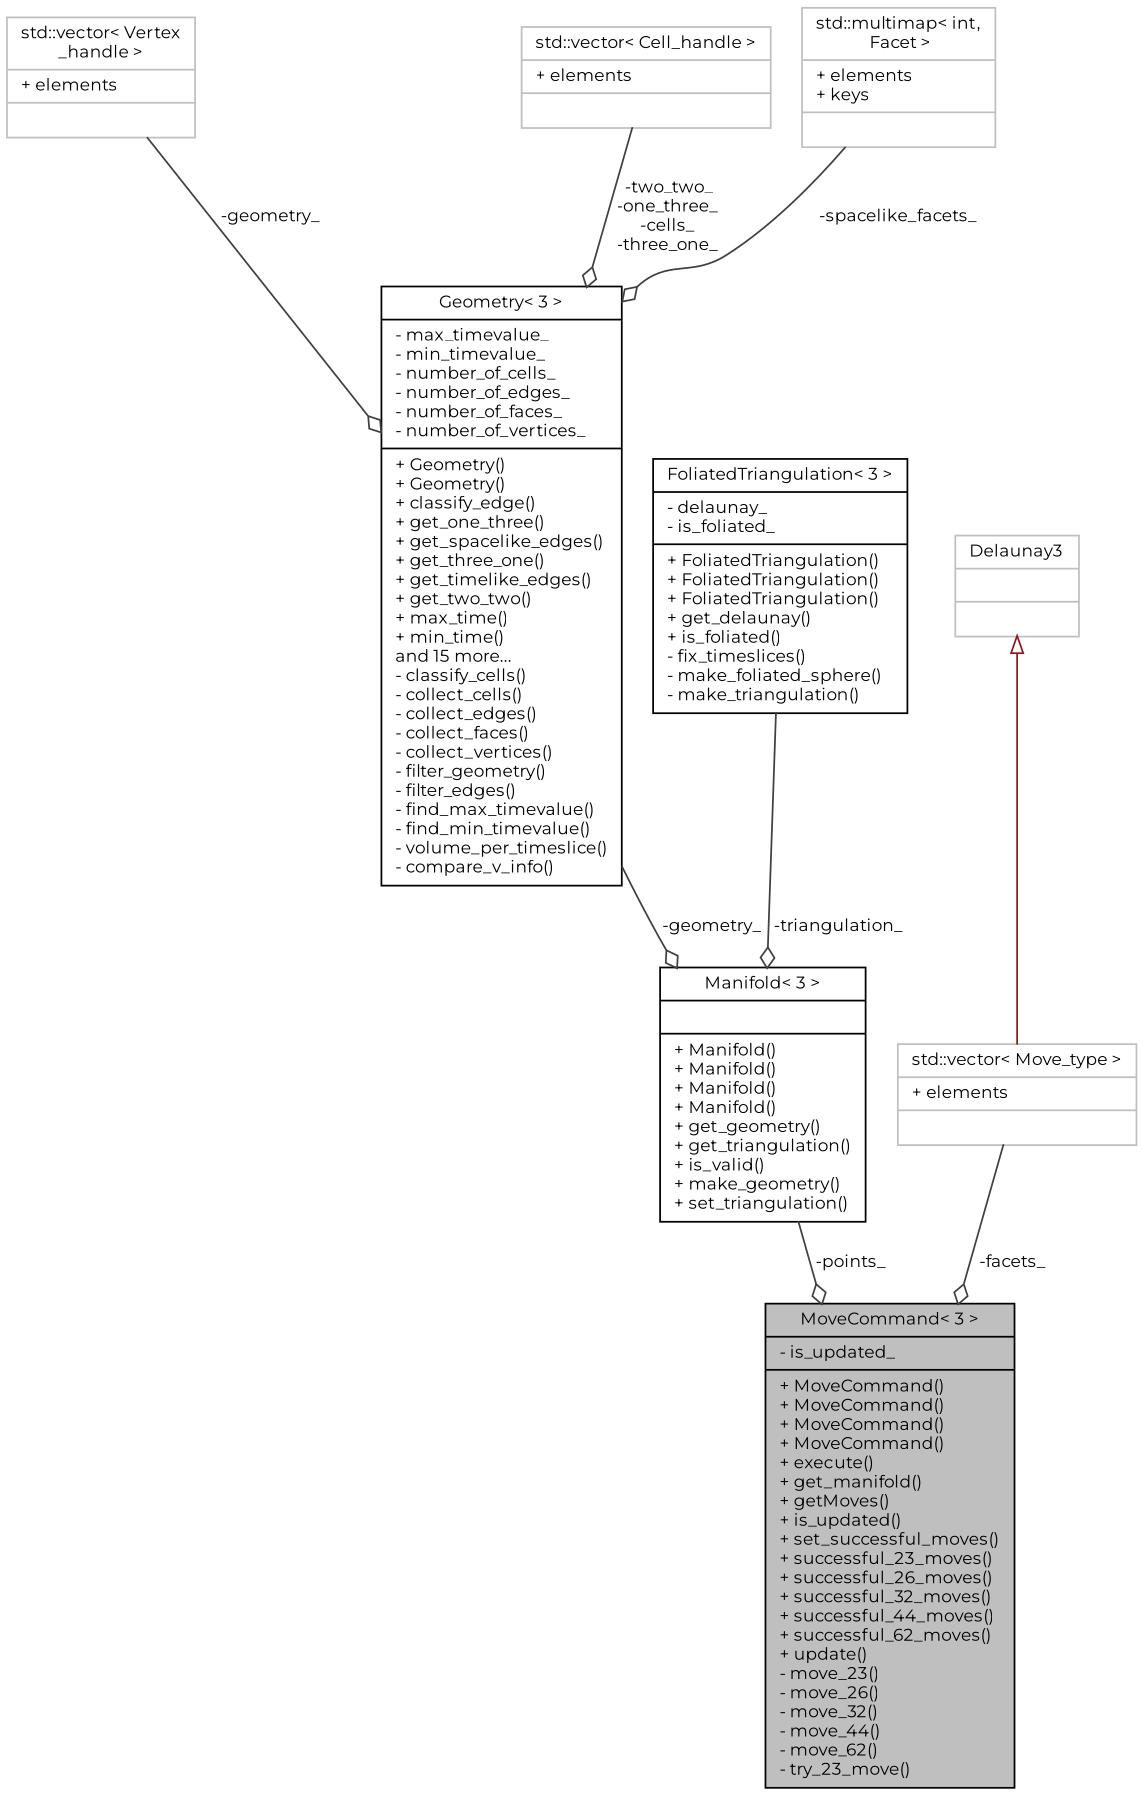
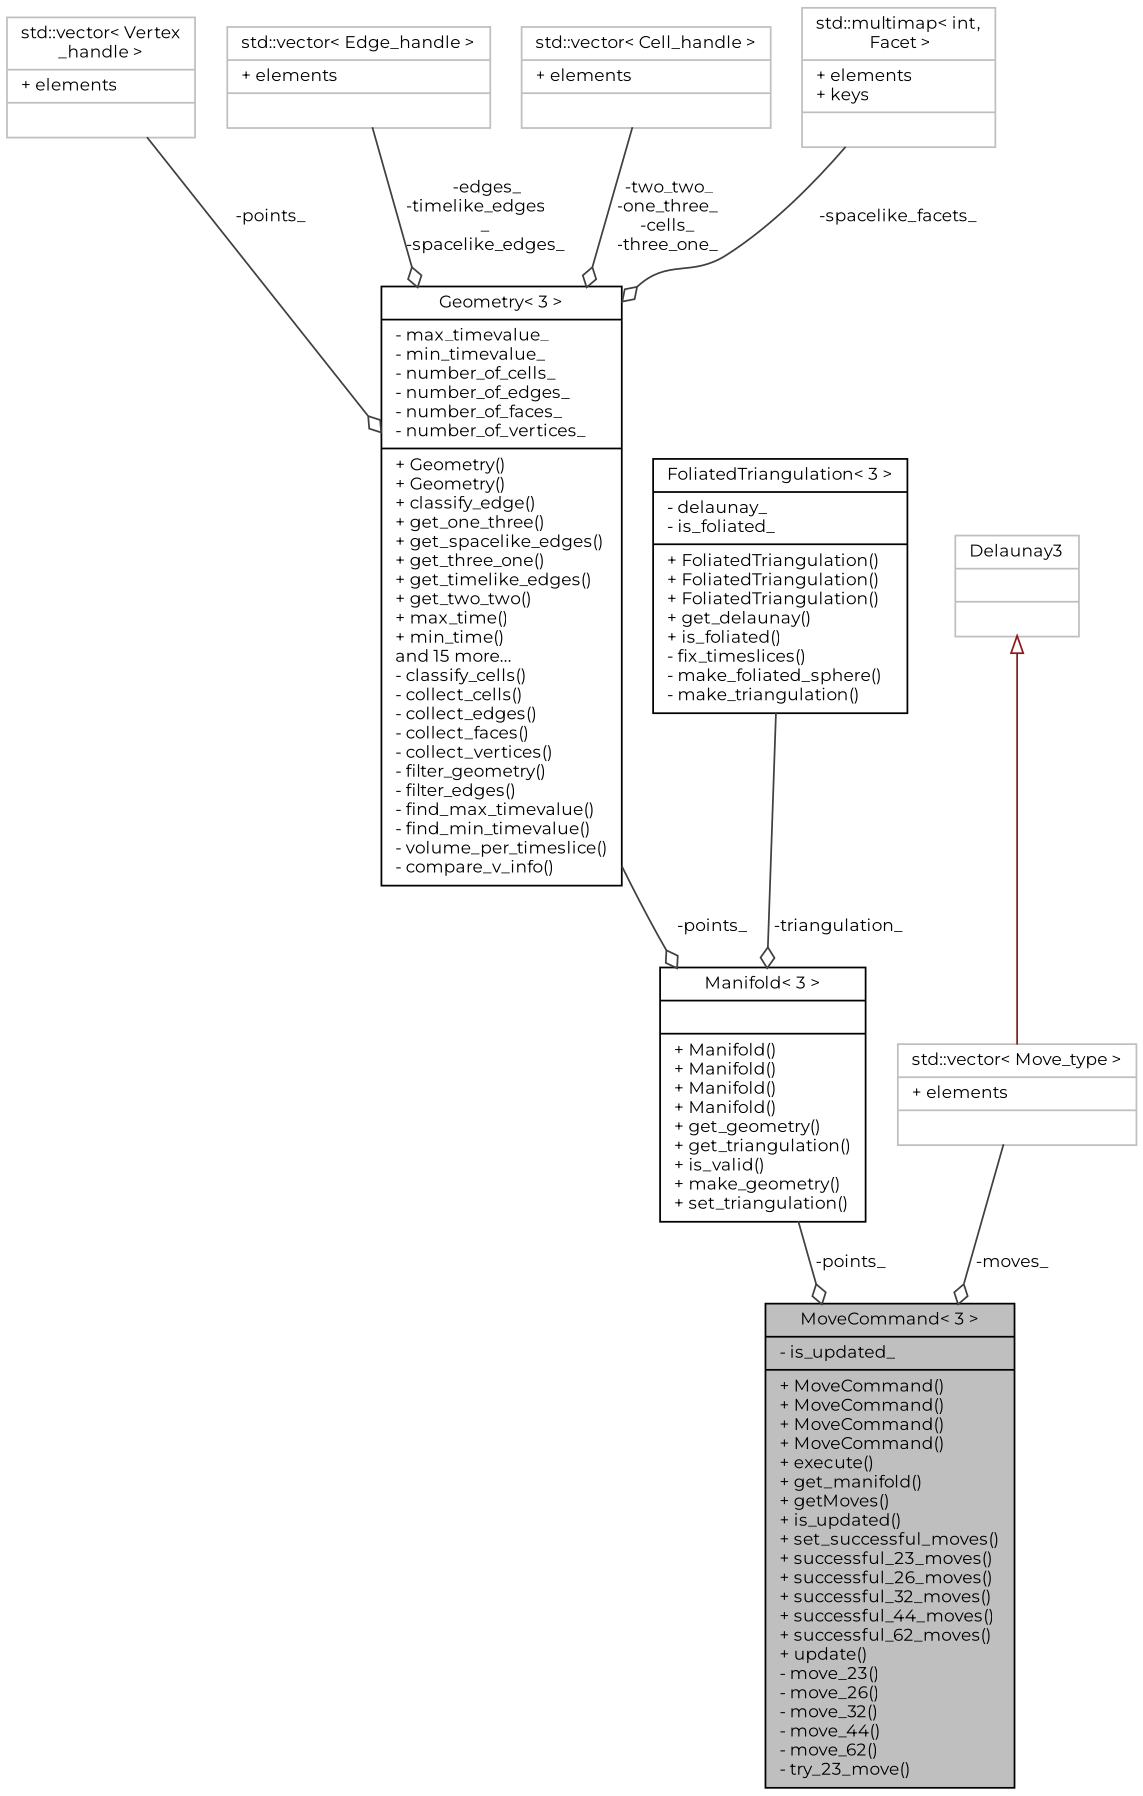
node "std::vector< Edge_handle >": added
edge "std::vector< Vertex" -> "Geometry< 3 >": label " -geometry_" -> " -points_"
edge "Geometry< 3 >" -> "Manifold< 3 >": label " -geometry_" -> " -points_"
edge "std::vector< Move_type >" -> "MoveCommand< 3 >": label " -facets_" -> " -moves_"
